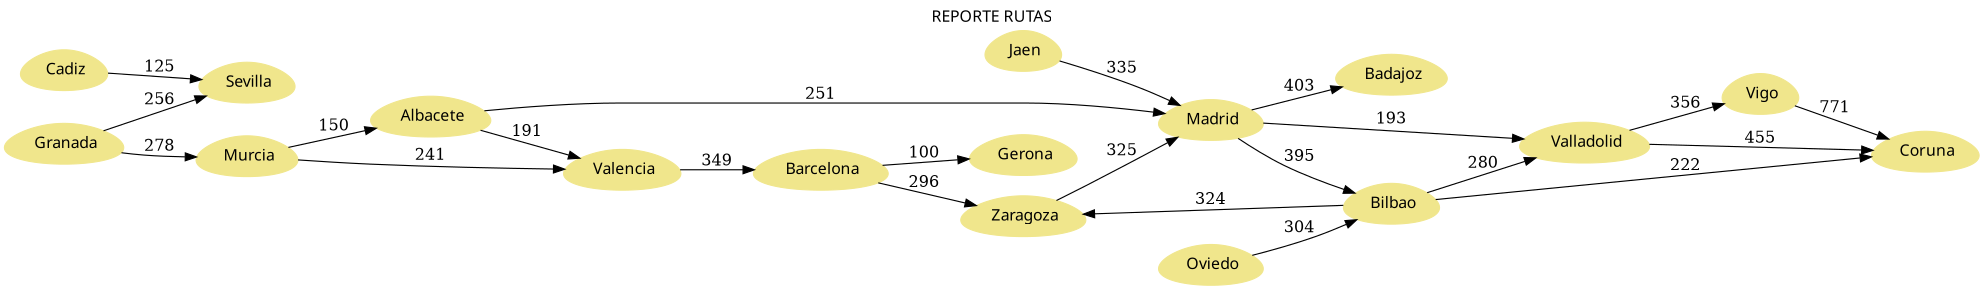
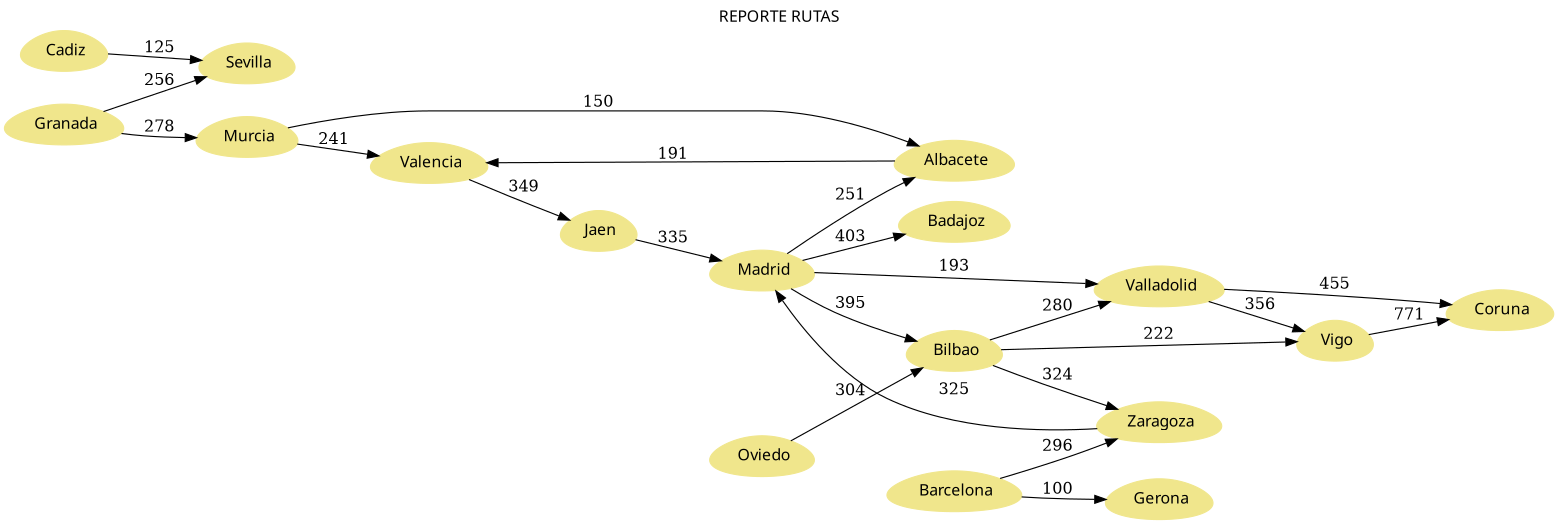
edge "Albacete" -> "Madrid": reversed
edge "Valencia" -> "Barcelona": now "Valencia" -> "Jaen"
edge "Bilbao" -> "Coruna": now "Bilbao" -> "Vigo"
